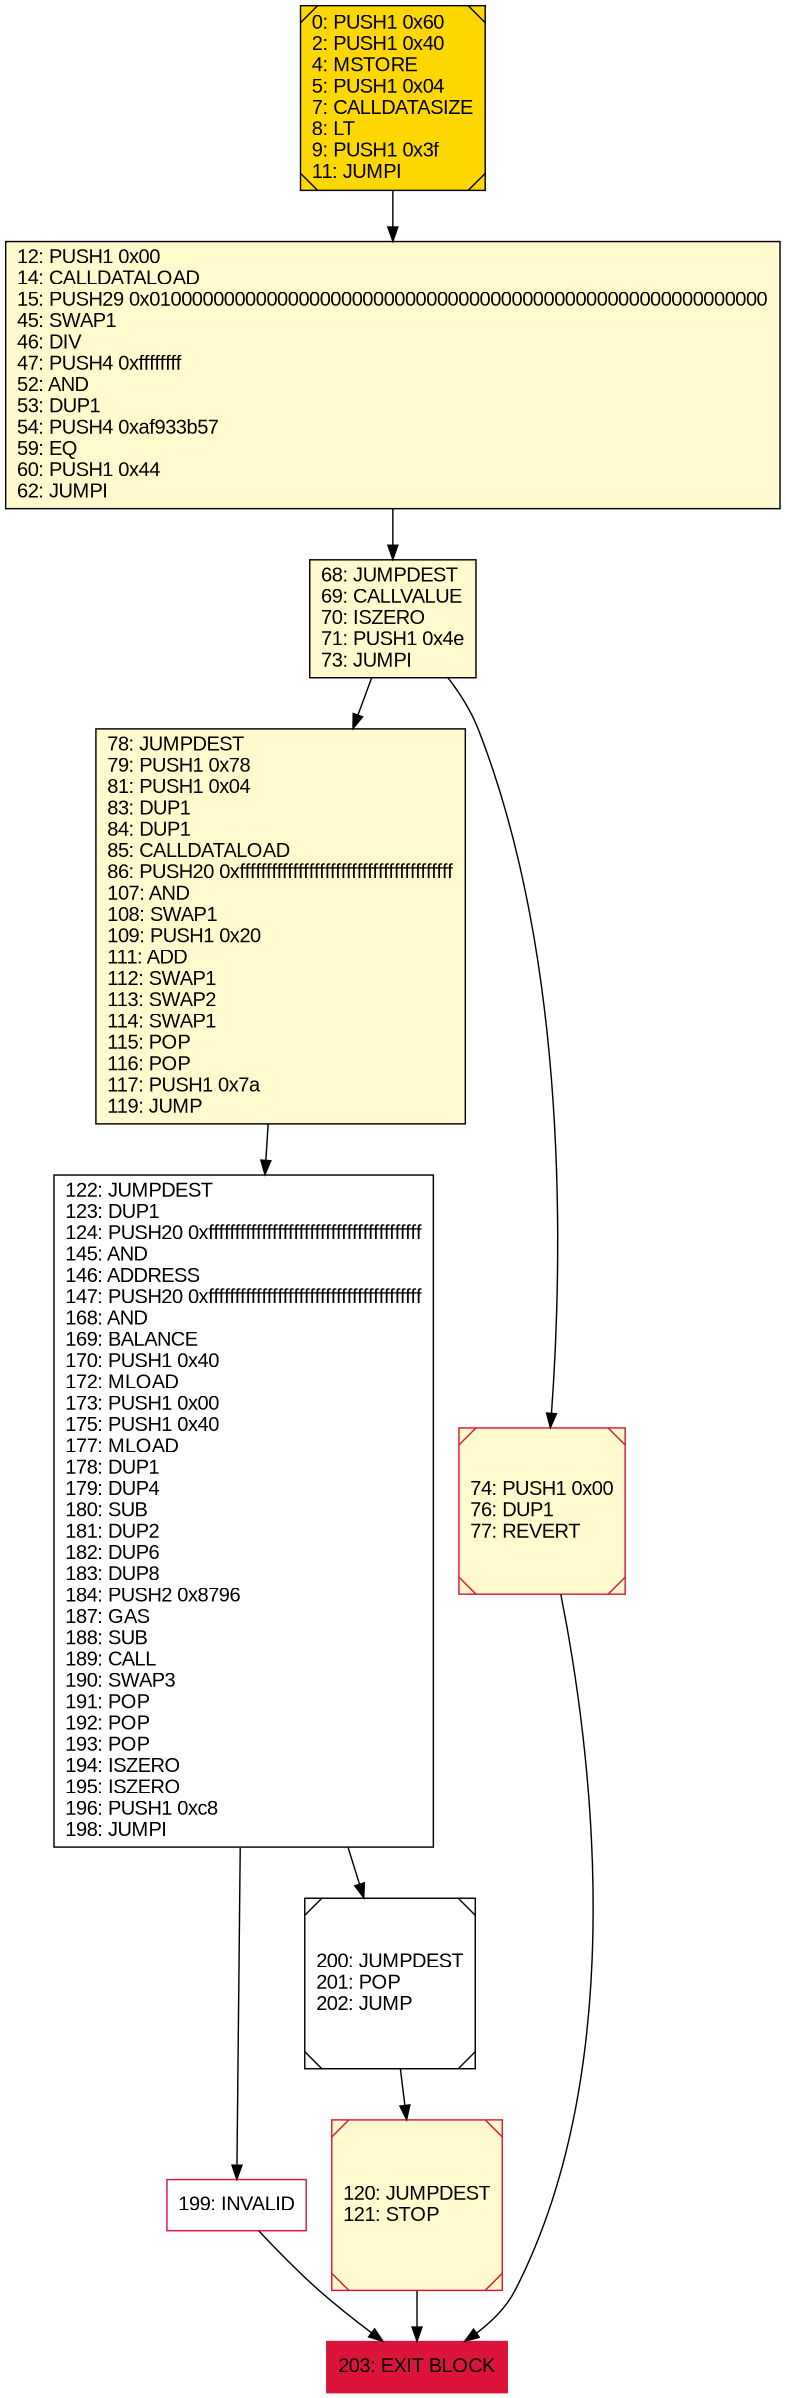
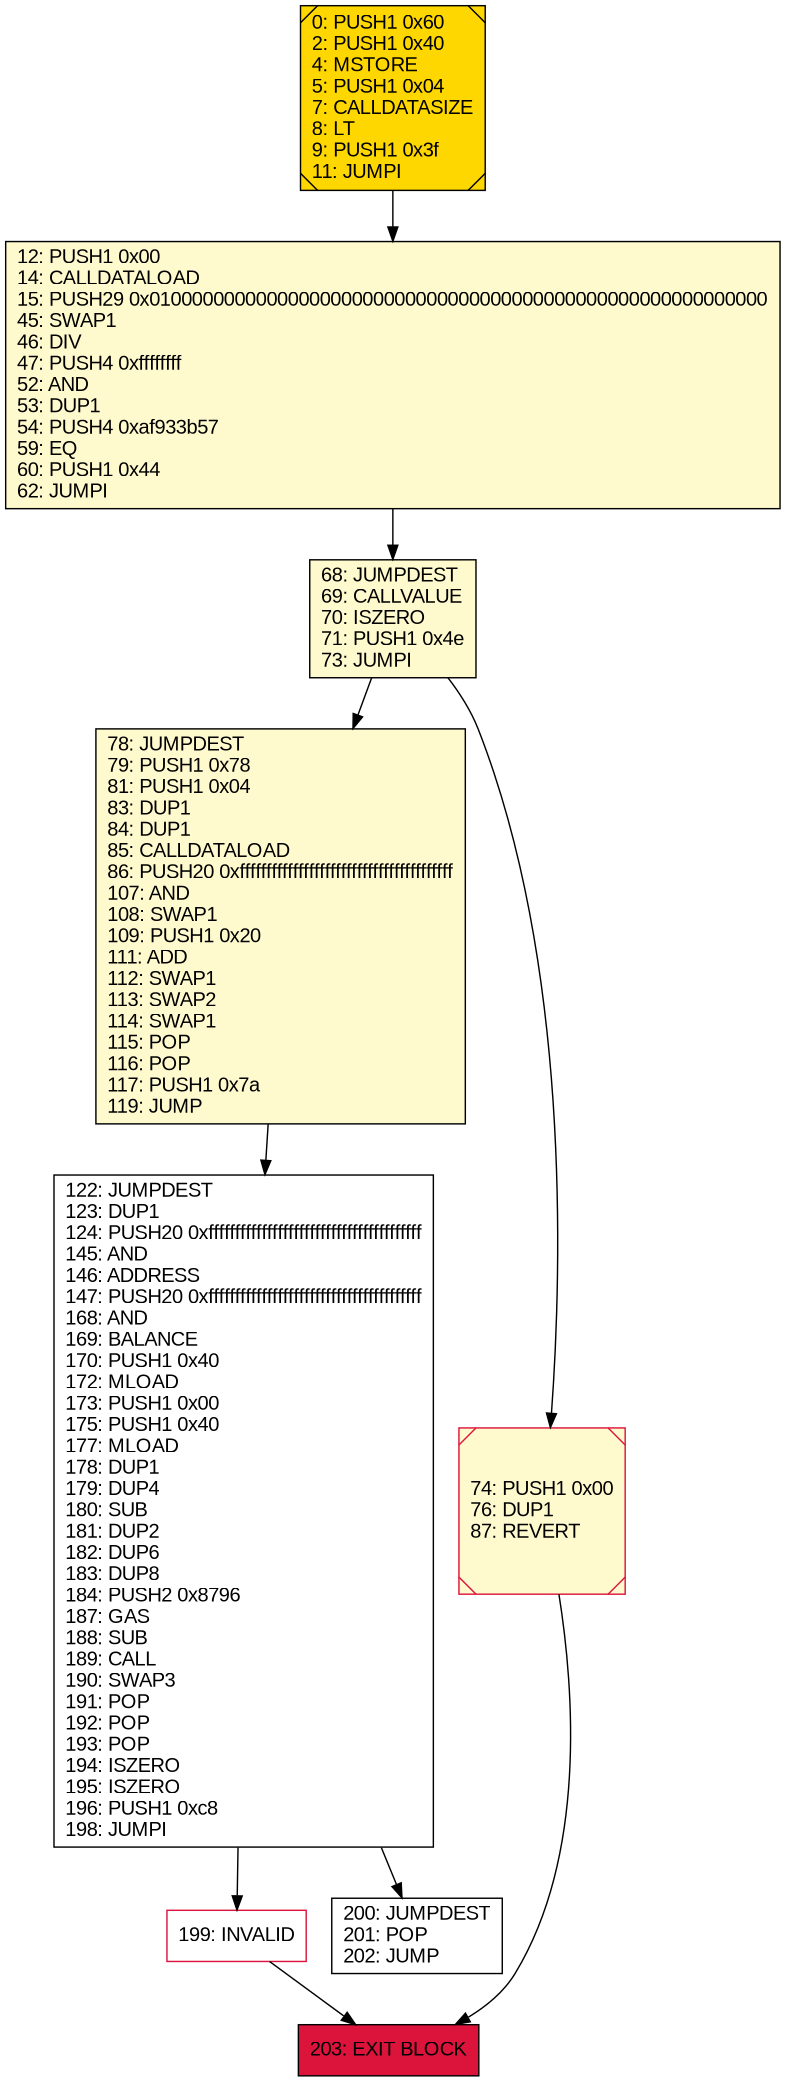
node "74: PUSH1 0x00 76: DUP1 77: REVERT": label "74: PUSH1 0x00 76: DUP1 77: REVERT" -> "74: PUSH1 0x00 76: DUP1 87: REVERT"
node "200: JUMPDEST 201: POP 202: JUMP": shape Msquare -> box
node "120: JUMPDEST 121: STOP": removed
node "203: EXIT BLOCK": color crimson -> black
